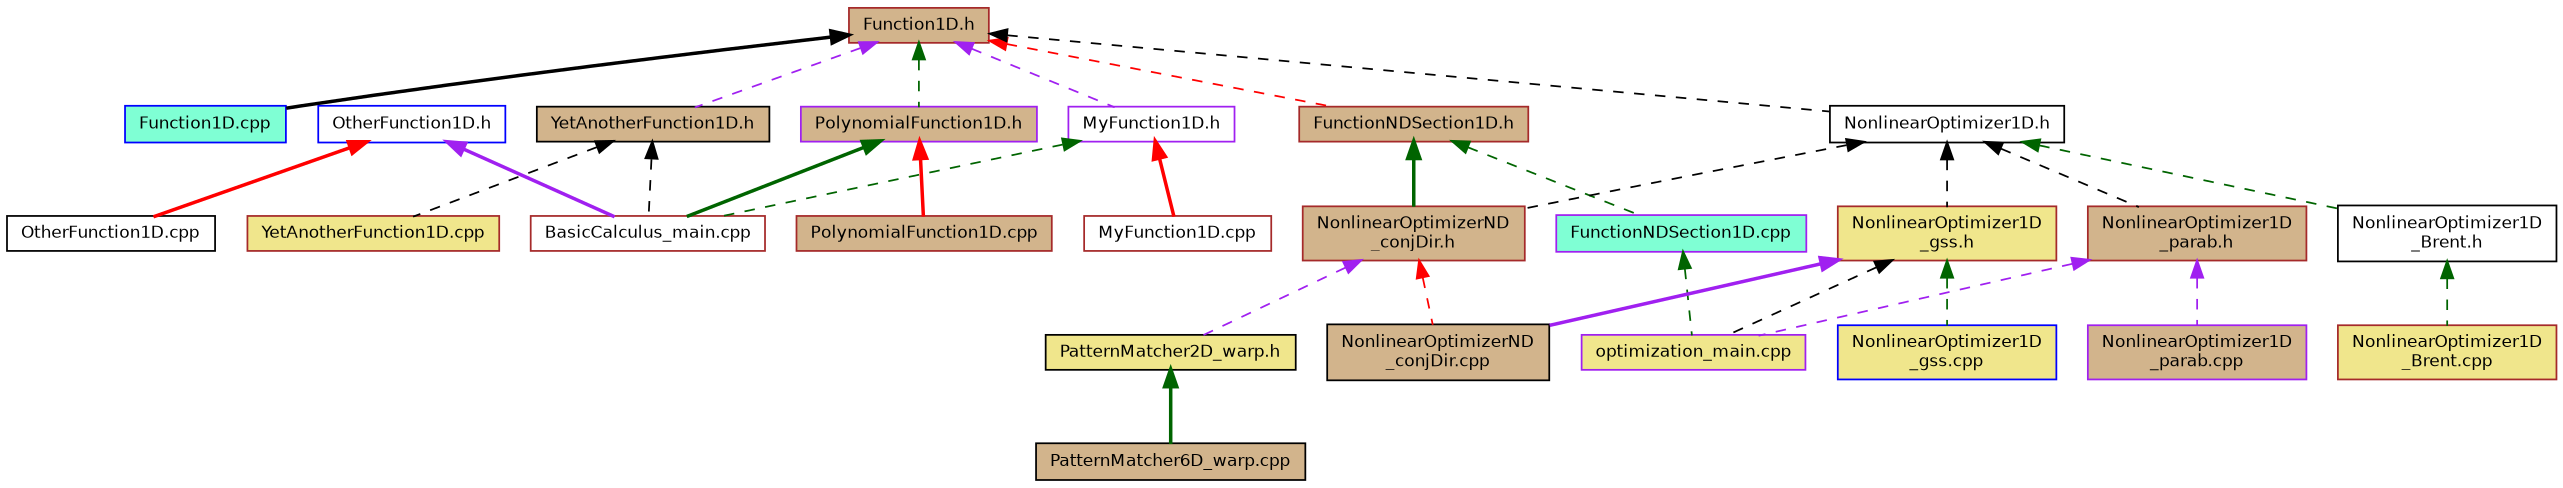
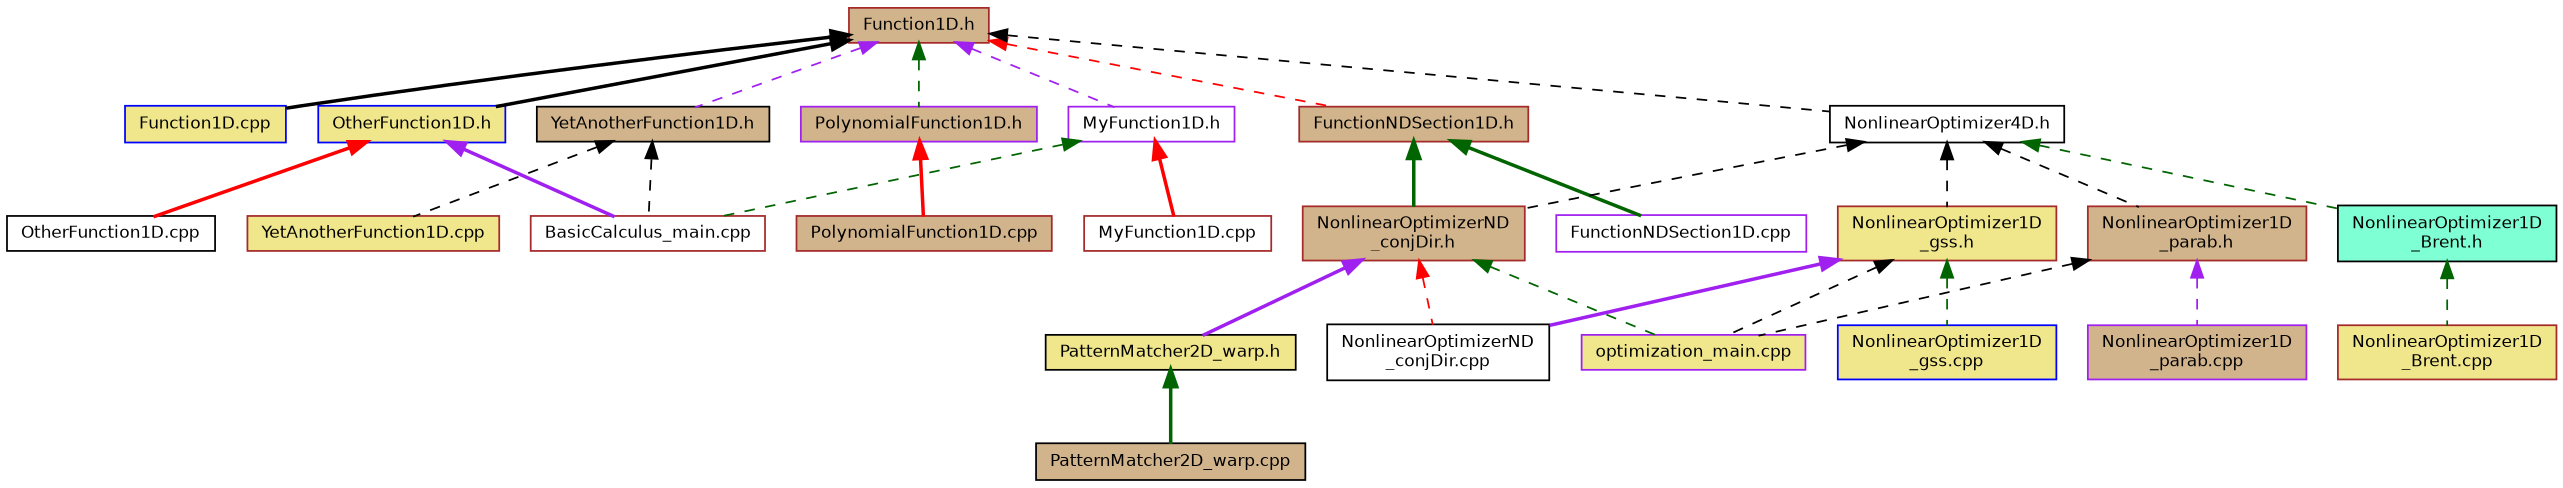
edge "OtherFunction1D.h" -> "Function1D.h": added
node "Function1D.cpp": fillcolor aquamarine -> khaki
node "OtherFunction1D.h": fillcolor white -> khaki
node "NonlinearOptimizer1D.h": label "NonlinearOptimizer1D.h" -> "NonlinearOptimizer4D.h"
edge "BasicCalculus_main.cpp" -> "PolynomialFunction1D.h": removed
edge "FunctionNDSection1D.cpp" -> "FunctionNDSection1D.h": style dashed -> bold
node "FunctionNDSection1D.cpp": fillcolor aquamarine -> white
node "NonlinearOptimizer1D _Brent.h": fillcolor white -> aquamarine
edge "optimization_main.cpp" -> "NonlinearOptimizer1D _parab.h": color purple -> black
edge "PatternMatcher2D_warp.h" -> "NonlinearOptimizerND _conjDir.h": style dashed -> bold
edge "optimization_main.cpp" -> "FunctionNDSection1D.cpp": now "optimization_main.cpp" -> "NonlinearOptimizerND _conjDir.h"
node "NonlinearOptimizerND _conjDir.cpp": fillcolor tan -> white
node "PatternMatcher6D_warp.cpp": label "PatternMatcher6D_warp.cpp" -> "PatternMatcher2D_warp.cpp"
